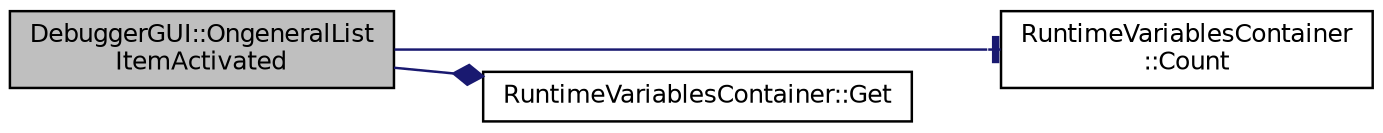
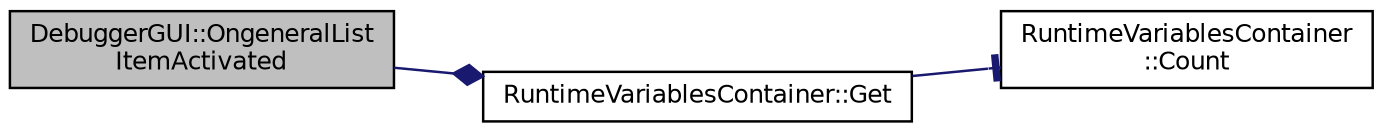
edge "DebuggerGUI::OngeneralList ItemActivated" -> "RuntimeVariablesContainer ::Count": now "RuntimeVariablesContainer::Get" -> "RuntimeVariablesContainer ::Count"
